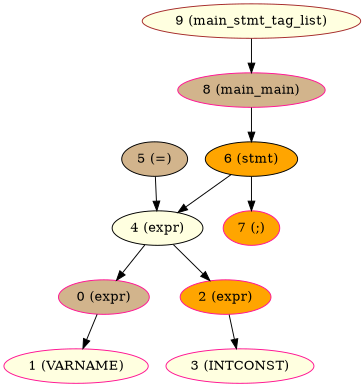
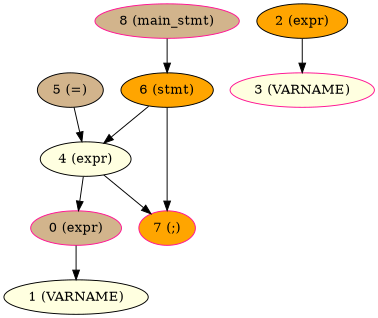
node "9 (main_stmt_tag_list)": removed
node "8 (main_main)": label "8 (main_main)" -> "8 (main_stmt)"
edge "4 (expr)" -> "2 (expr)": now "4 (expr)" -> "7 (;)"
node "2 (expr)": color deeppink -> black
node "1 (VARNAME)": color deeppink -> black
node "3 (INTCONST)": label "3 (INTCONST)" -> "3 (VARNAME)"
